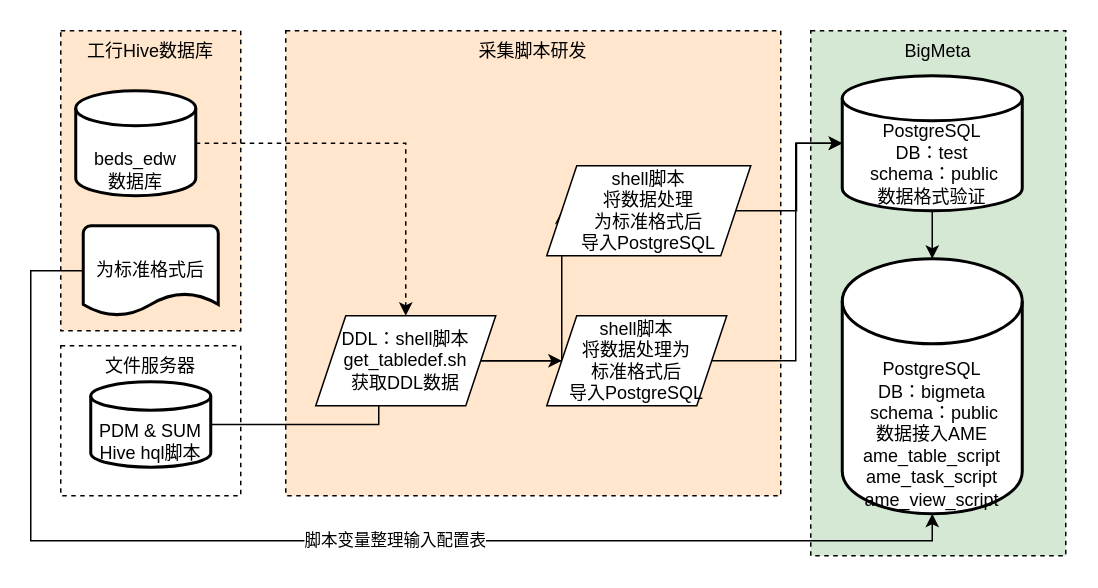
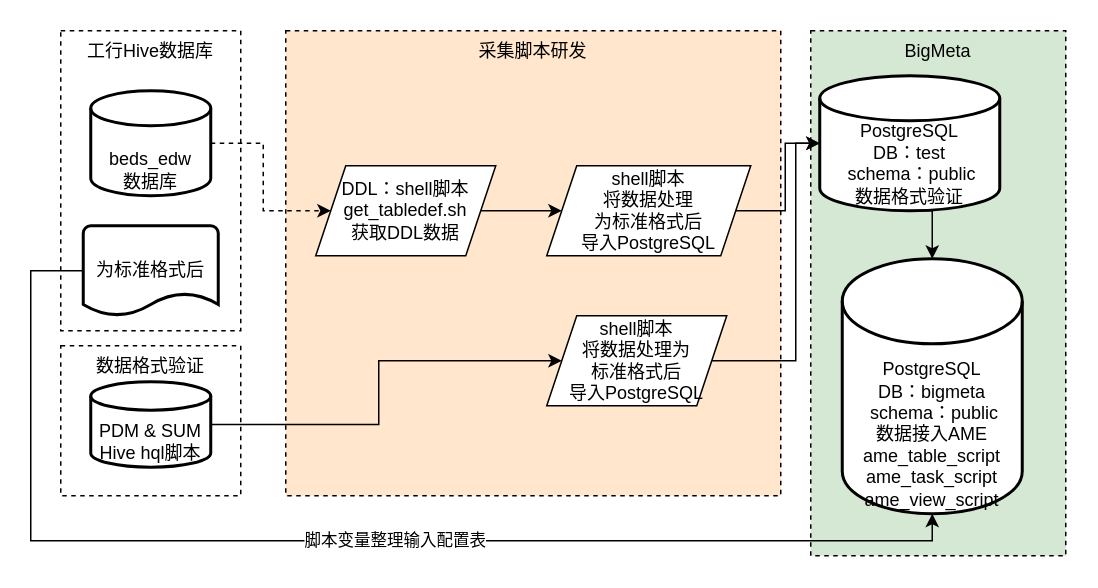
node "工行Hive数据库": fillcolor #ffe6cc -> #ffffff
node "beds_edw 数据库": moved (136, 143) -> (151, 143)
node "PostgreSQL DB：test schema：public 数据格式验证": moved (932, 143) -> (910, 143)
node "DDL：shell脚本 get_tabledef.sh 获取DDL数据": moved (406, 361) -> (406, 211)
node "文件服务器": label "文件服务器" -> "数据格式验证"
